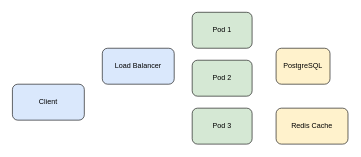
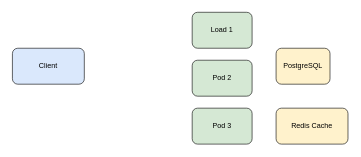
node "Pod 1": label "Pod 1" -> "Load 1"
node "Load Balancer": removed
node "Client": moved (48, 102) -> (48, 66)
